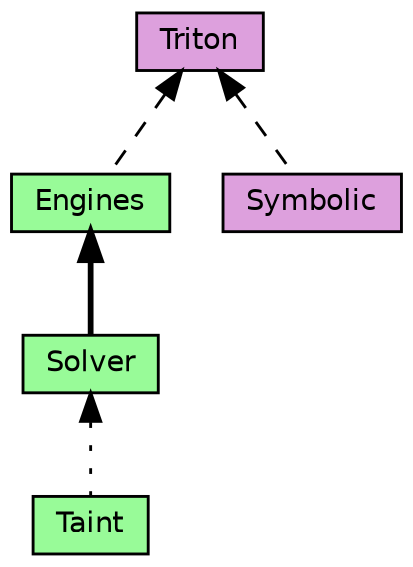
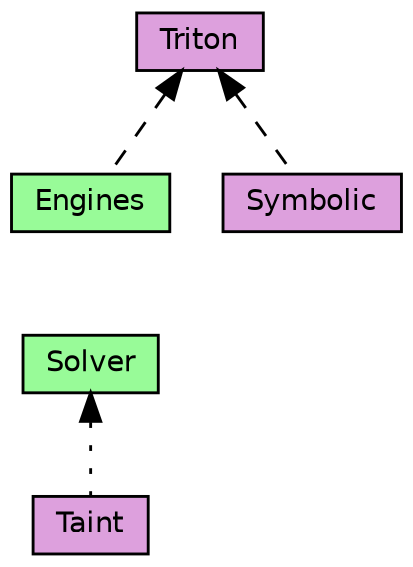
edge "Solver" -> "Engines": removed
node "Taint": fillcolor palegreen -> plum
